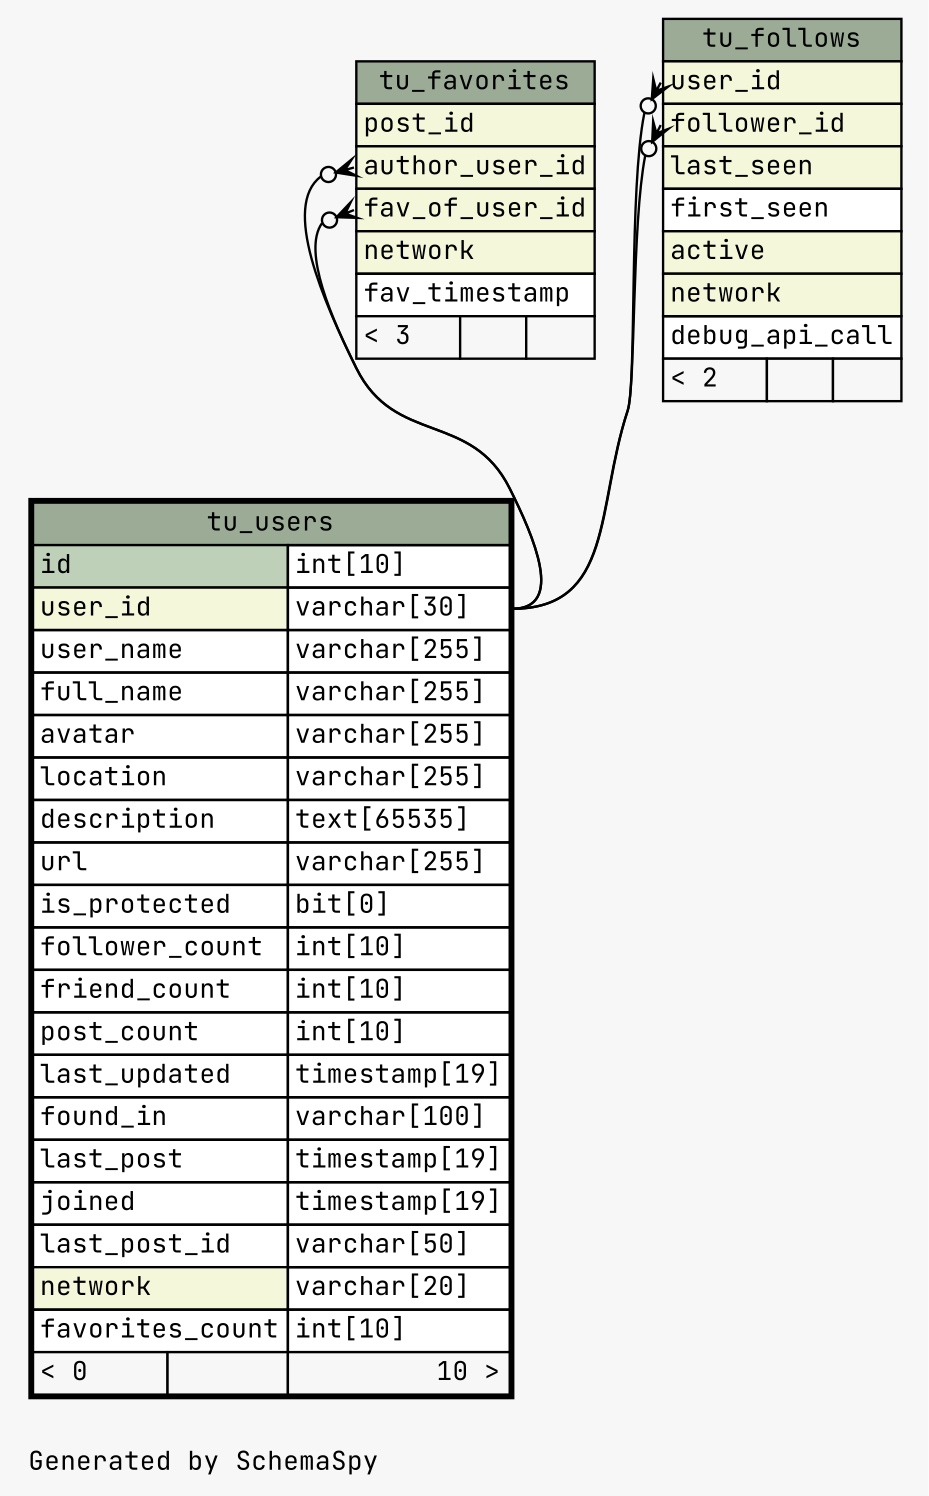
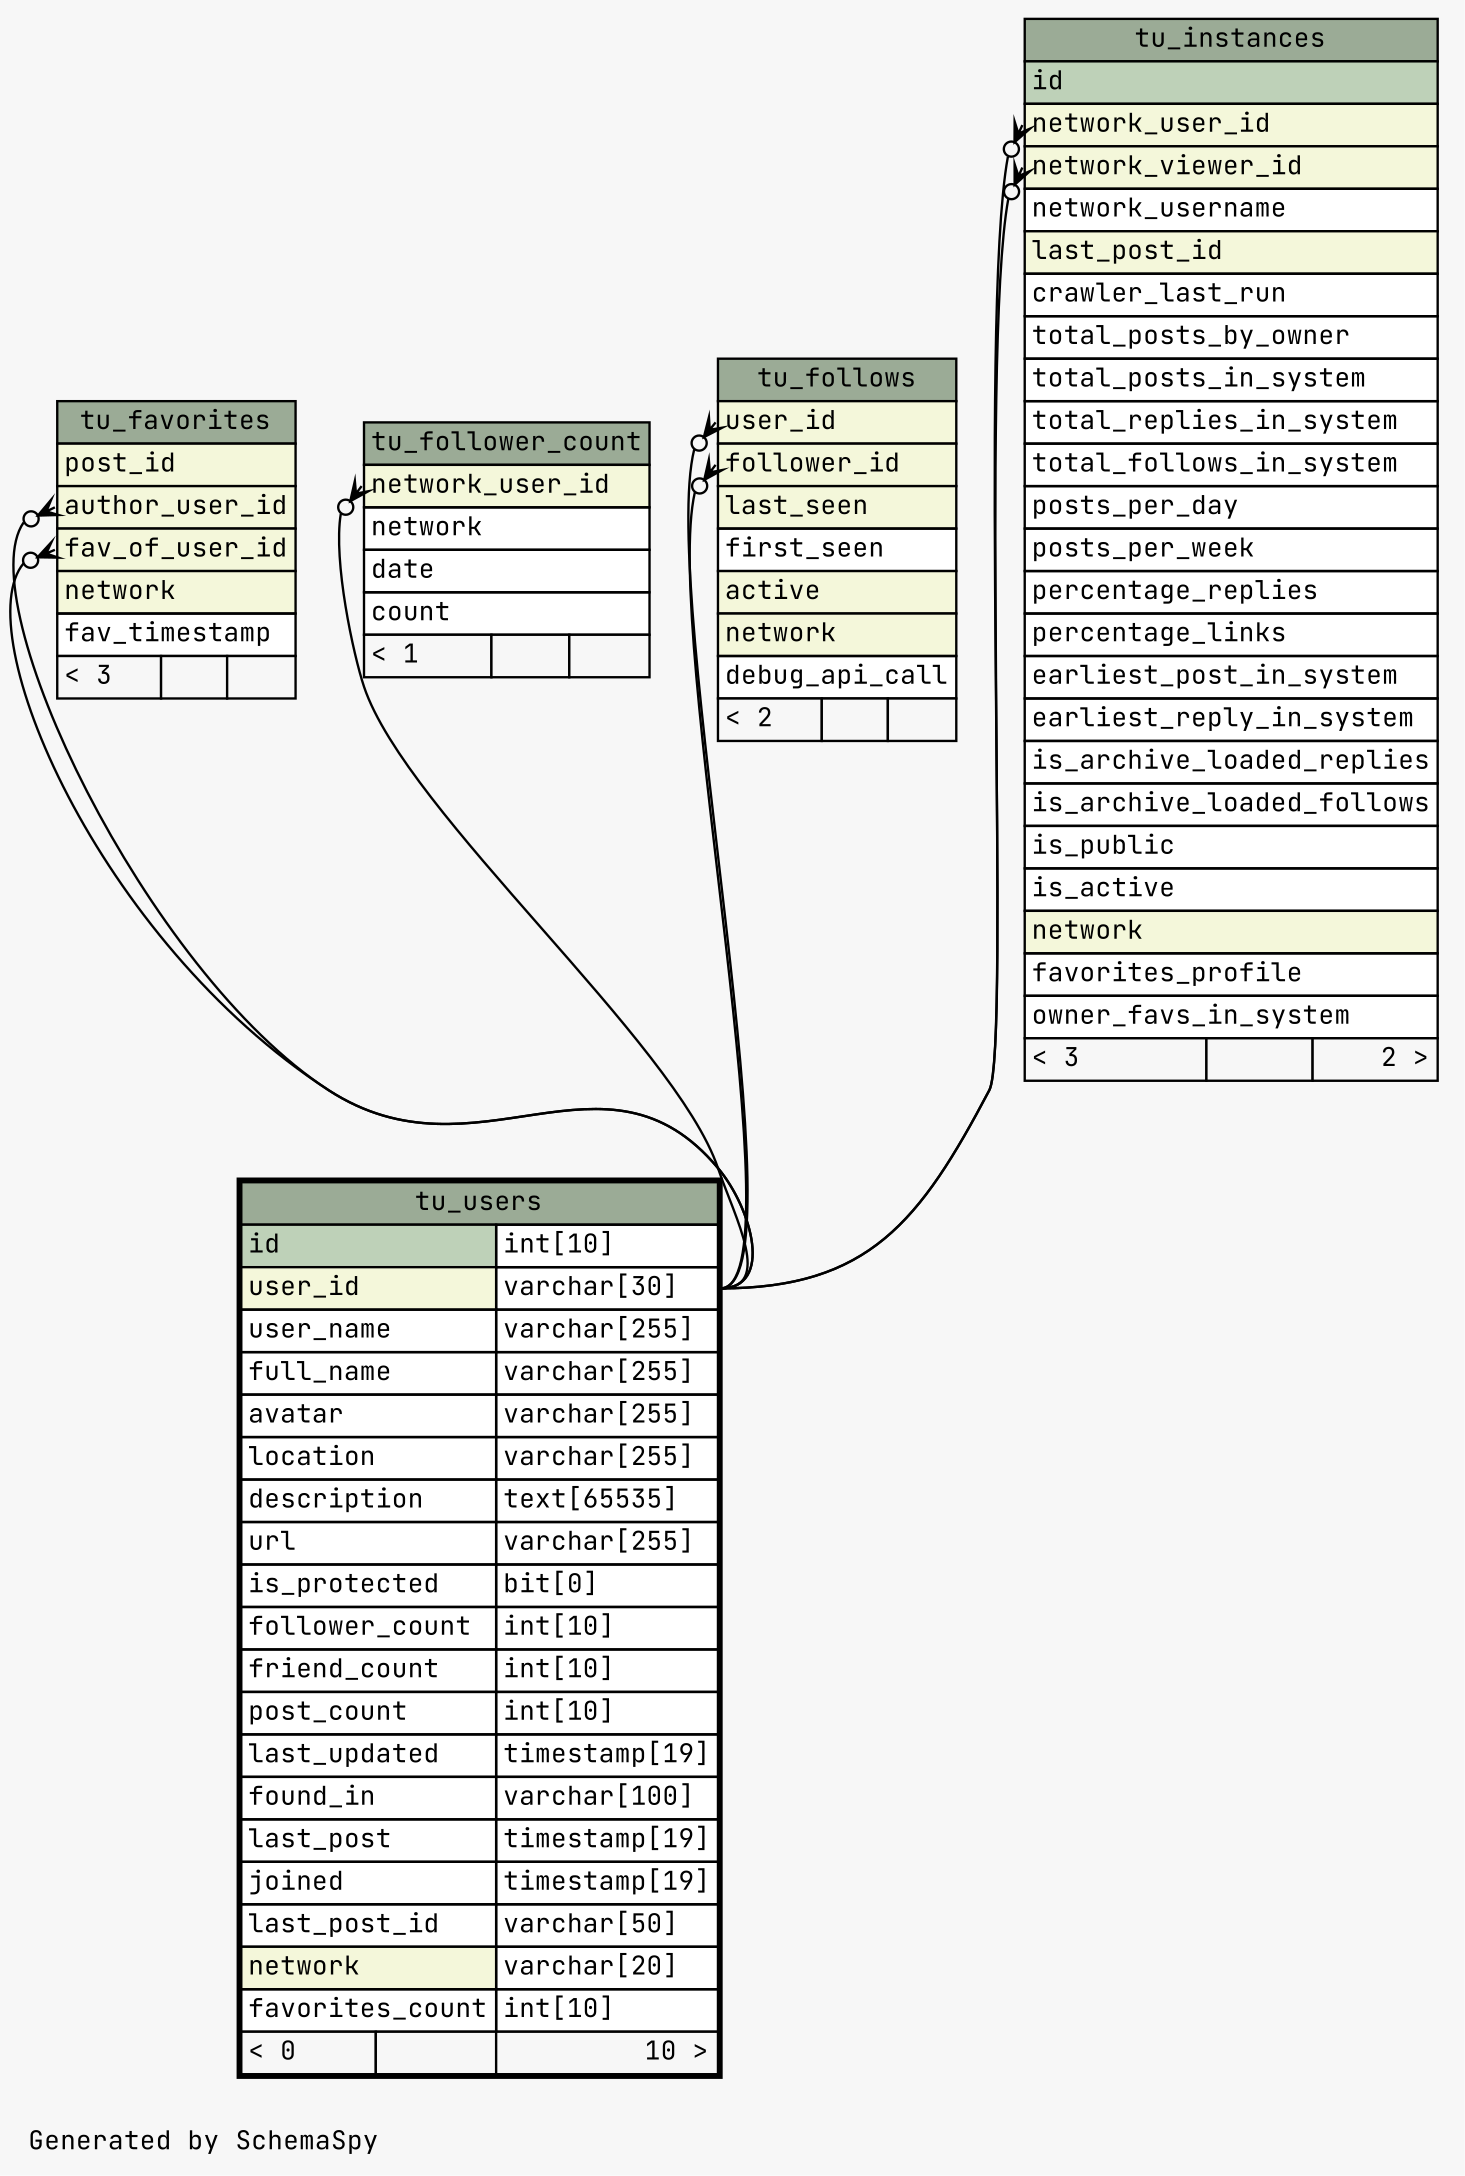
node "tu_follower_count": added
node "tu_instances": added
